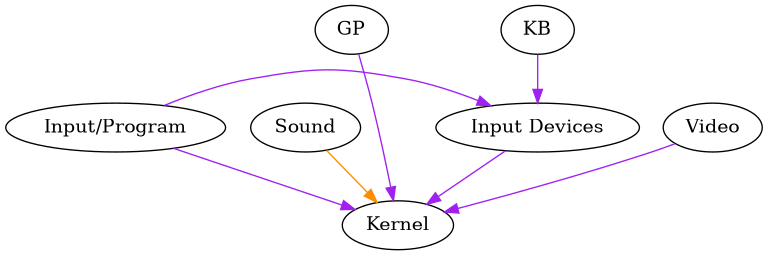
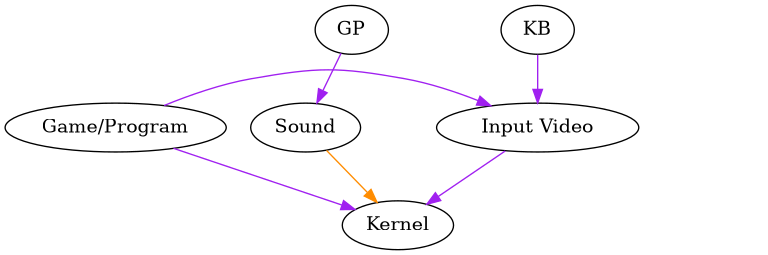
edge "GP" -> "Kernel": now "GP" -> "Sound"
node "Input/Program": label "Input/Program" -> "Game/Program"
node "Input Devices": label "Input Devices" -> "Input Video"
node "Video": removed
